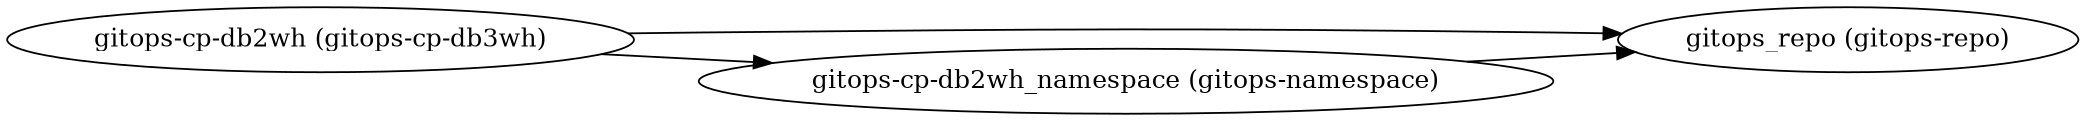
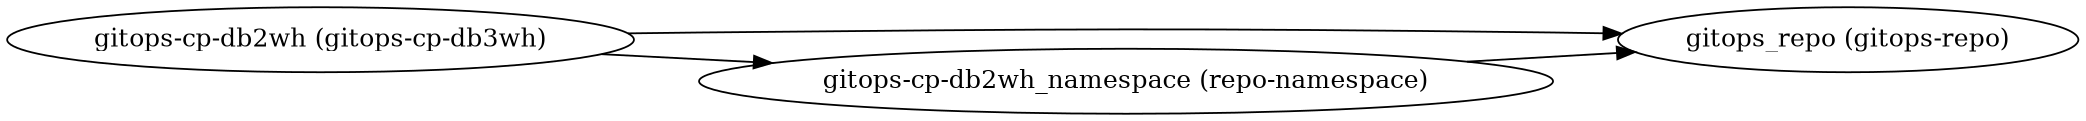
node "gitops-cp-db2wh_namespace (gitops-namespace)": label "gitops-cp-db2wh_namespace (gitops-namespace)" -> "gitops-cp-db2wh_namespace (repo-namespace)"
